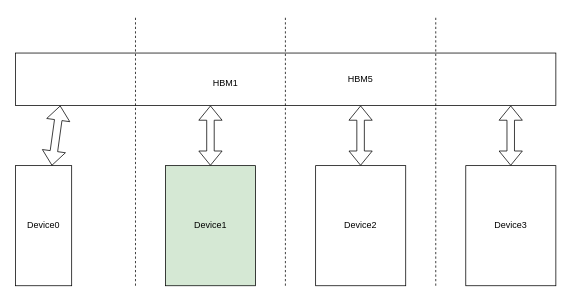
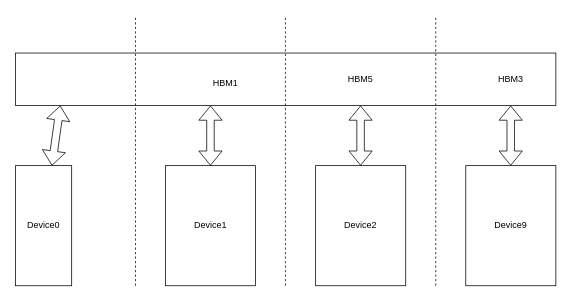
node "HBM3": added
node "Device1": fillcolor #d5e8d4 -> #ffffff
node "Device3": label "Device3" -> "Device9"
